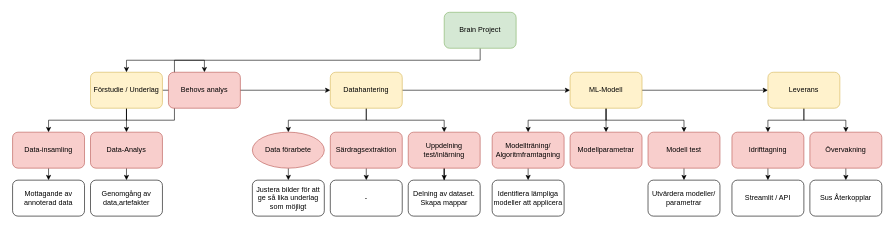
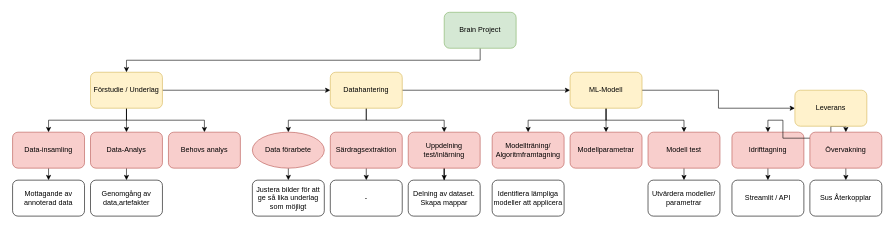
node "Behovs analys": moved (204, 90) -> (204, 150)
node "Leverans": moved (804, 90) -> (831, 108)
edge "Modellträning/ Algoritmframtagning" -> "Identifiera lämpliga modeller att applicera": removed
